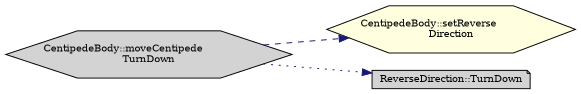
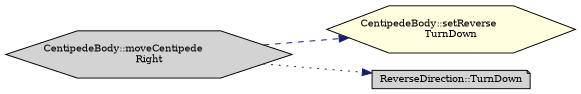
node "CentipedeBody::setReverse Direction": label "CentipedeBody::setReverse Direction" -> "CentipedeBody::setReverse TurnDown"
node "CentipedeBody::moveCentipede TurnDown": label "CentipedeBody::moveCentipede TurnDown" -> "CentipedeBody::moveCentipede Right"
